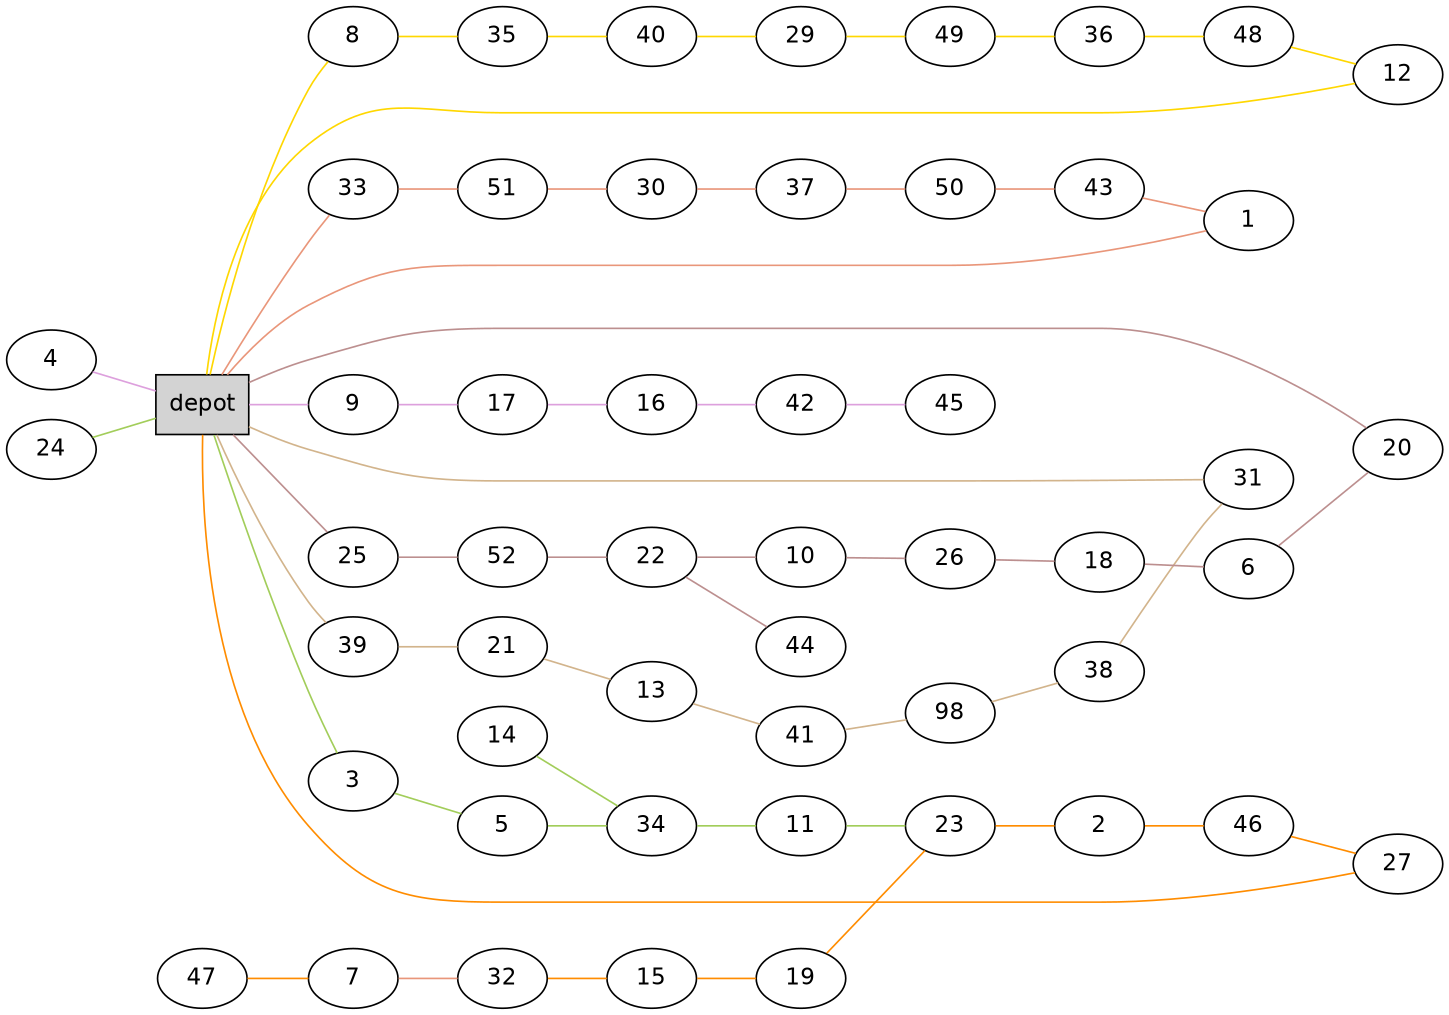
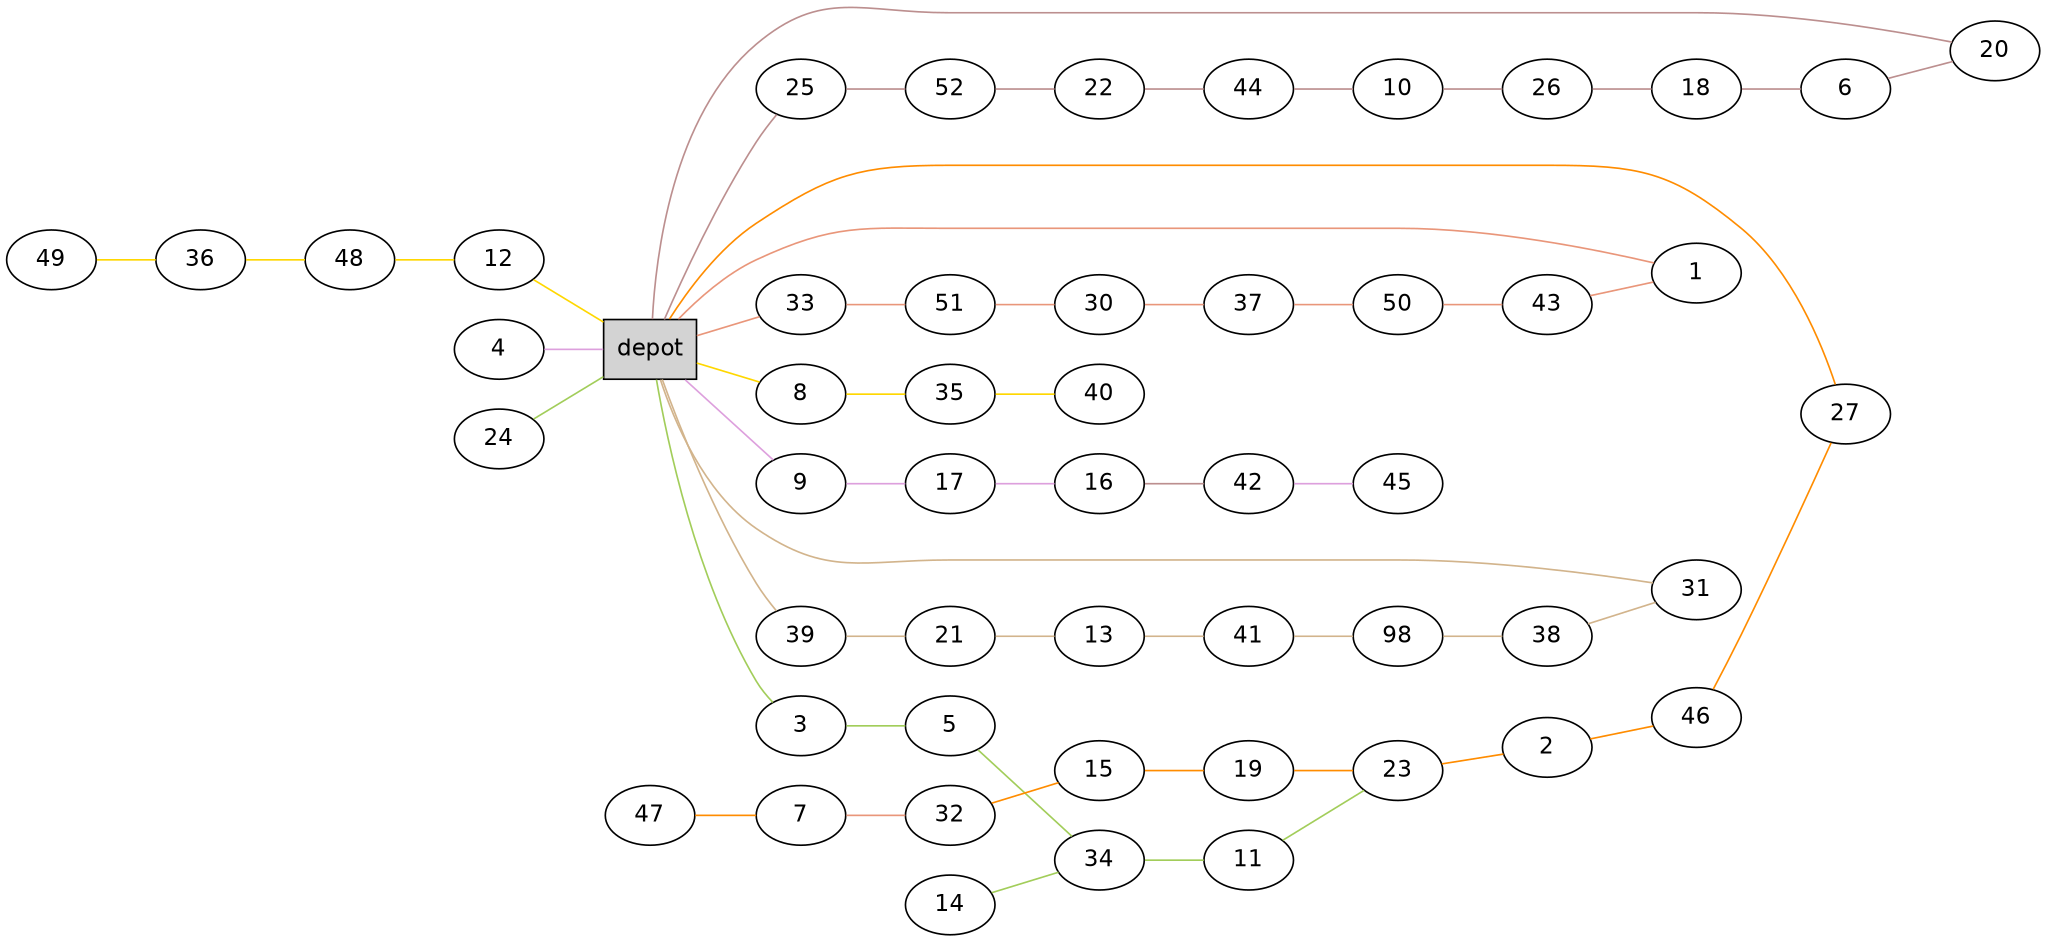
node "29": removed
edge "16" -- "42": color plum -> rosybrown
edge "22" -- "10": now "44" -- "10"
